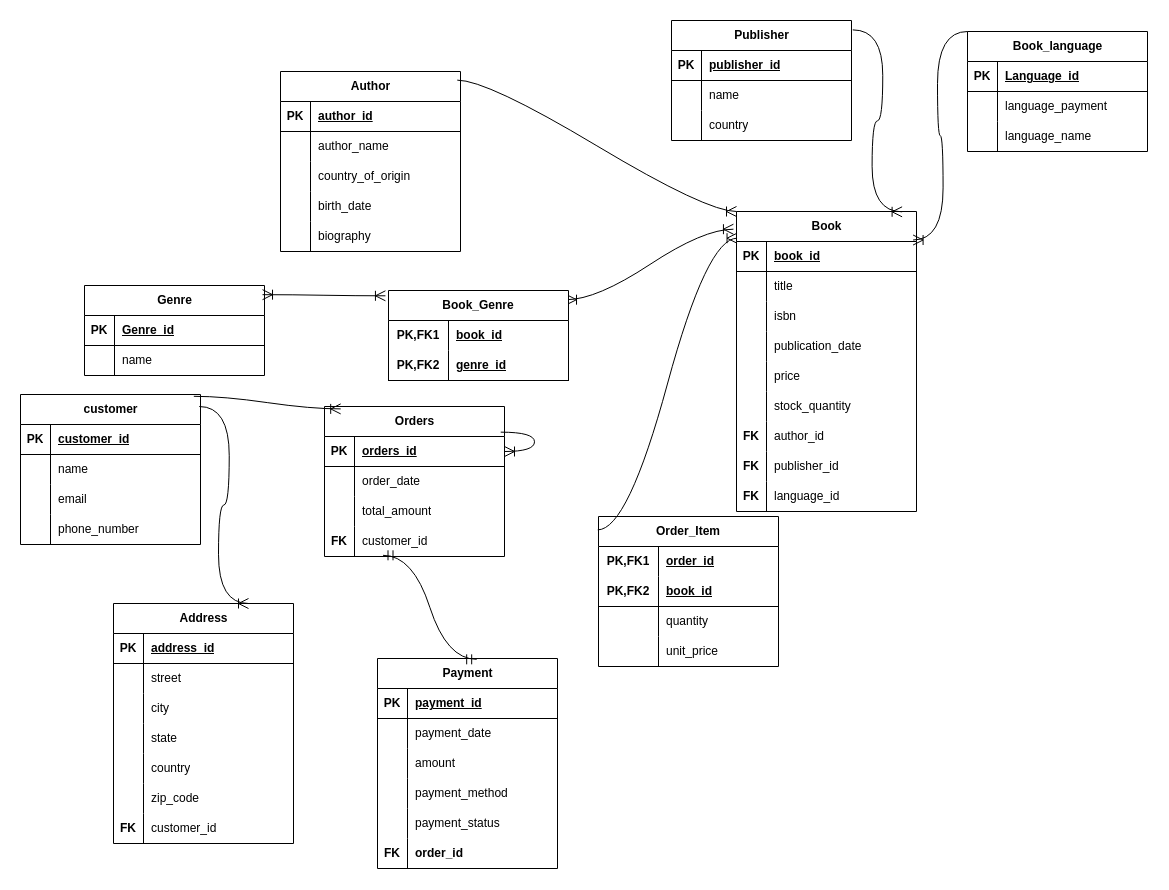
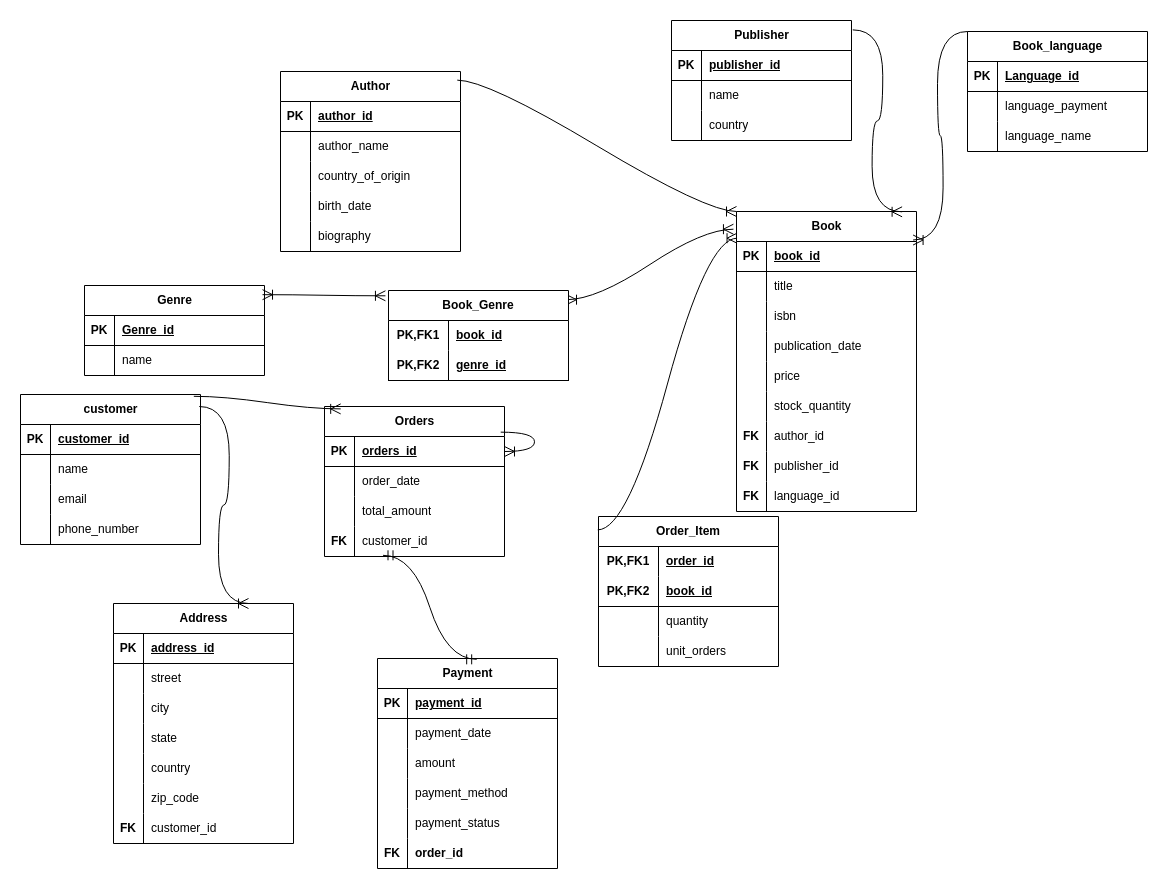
node "unit_price": label "unit_price" -> "unit_orders"
